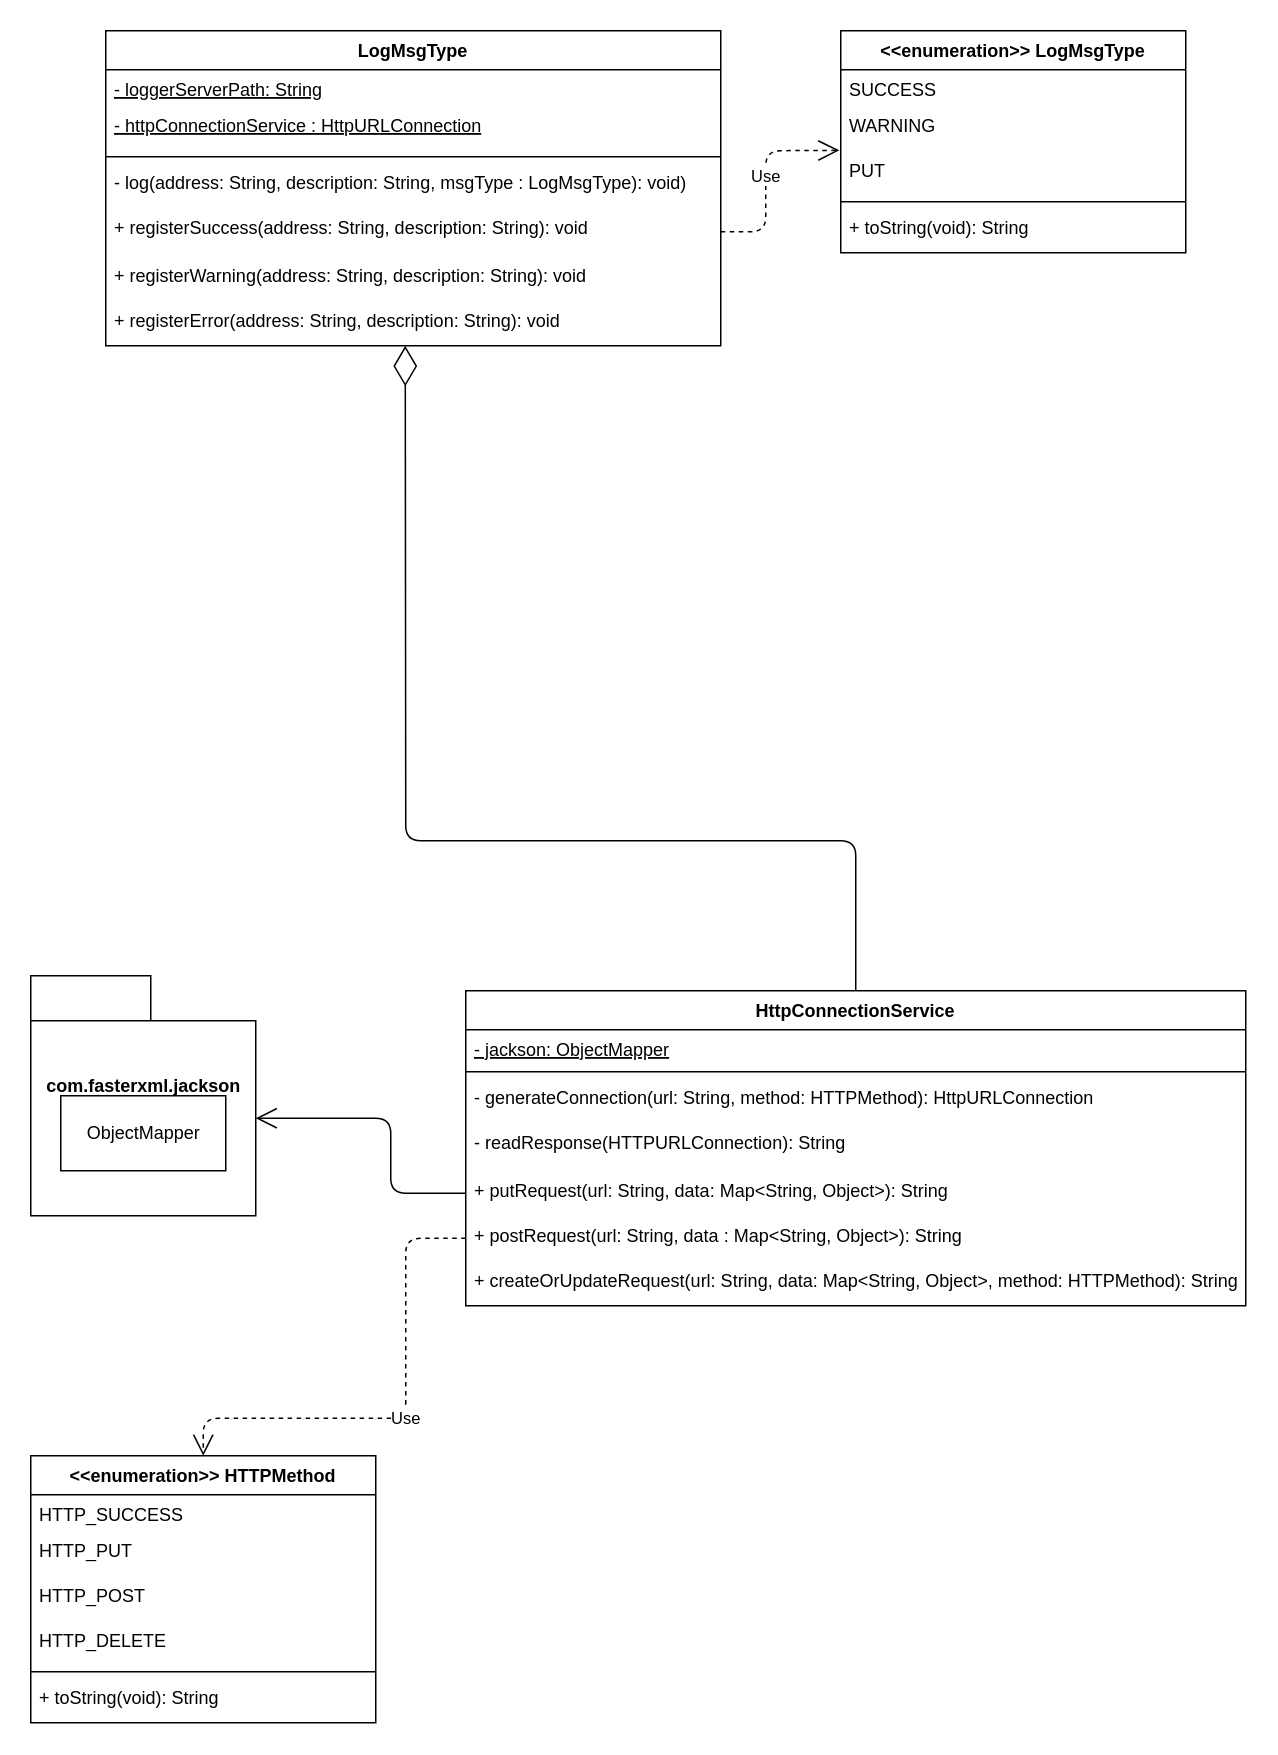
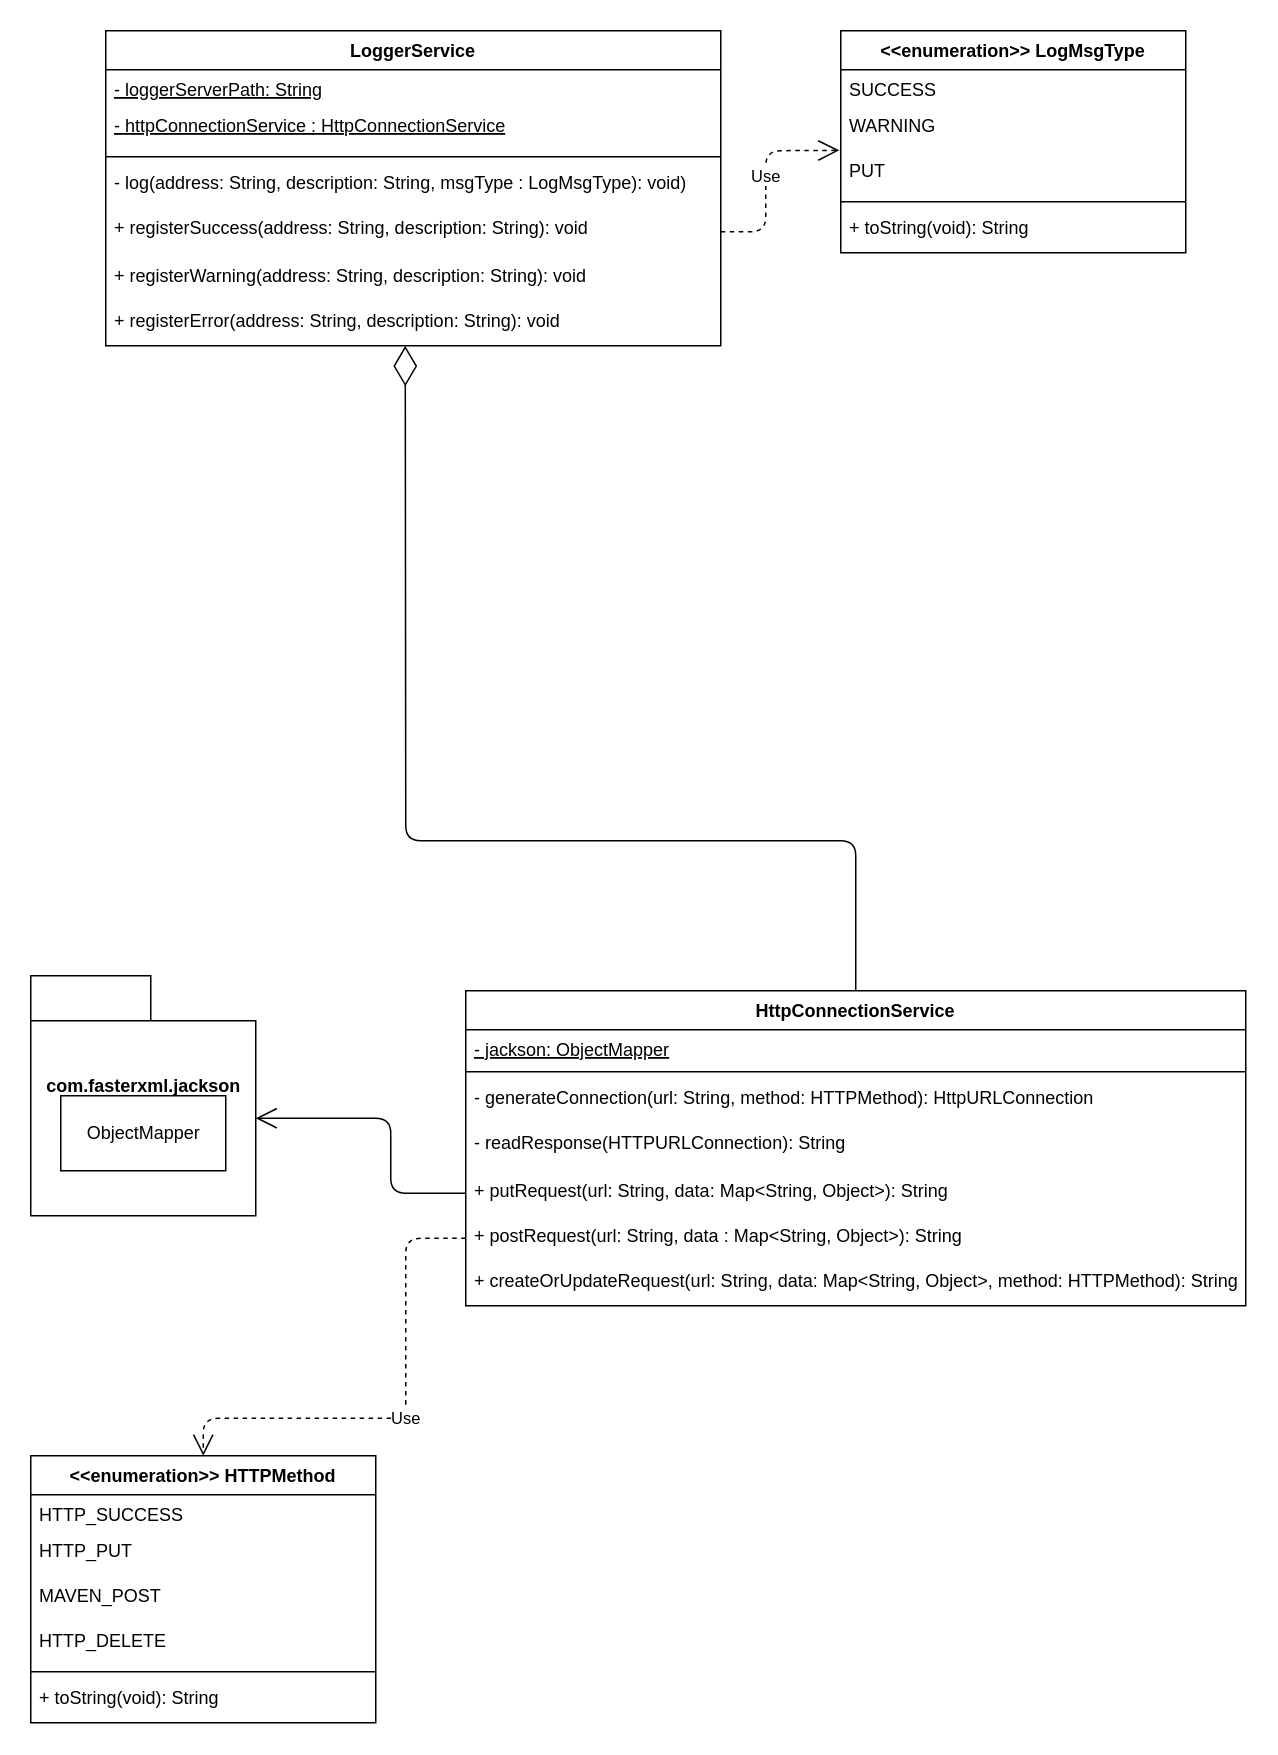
node "LogMsgType": label "LogMsgType" -> "LoggerService"
node "- httpConnectionService : HttpURLConnection": label "- httpConnectionService : HttpURLConnection" -> "- httpConnectionService : HttpConnectionService"
node "HTTP_POST": label "HTTP_POST" -> "MAVEN_POST"
